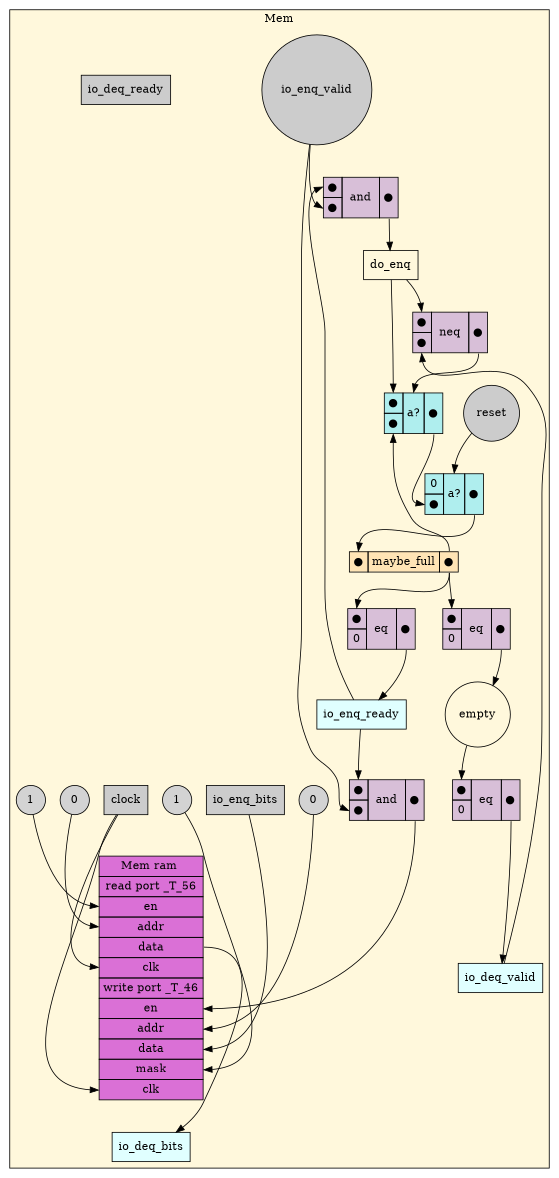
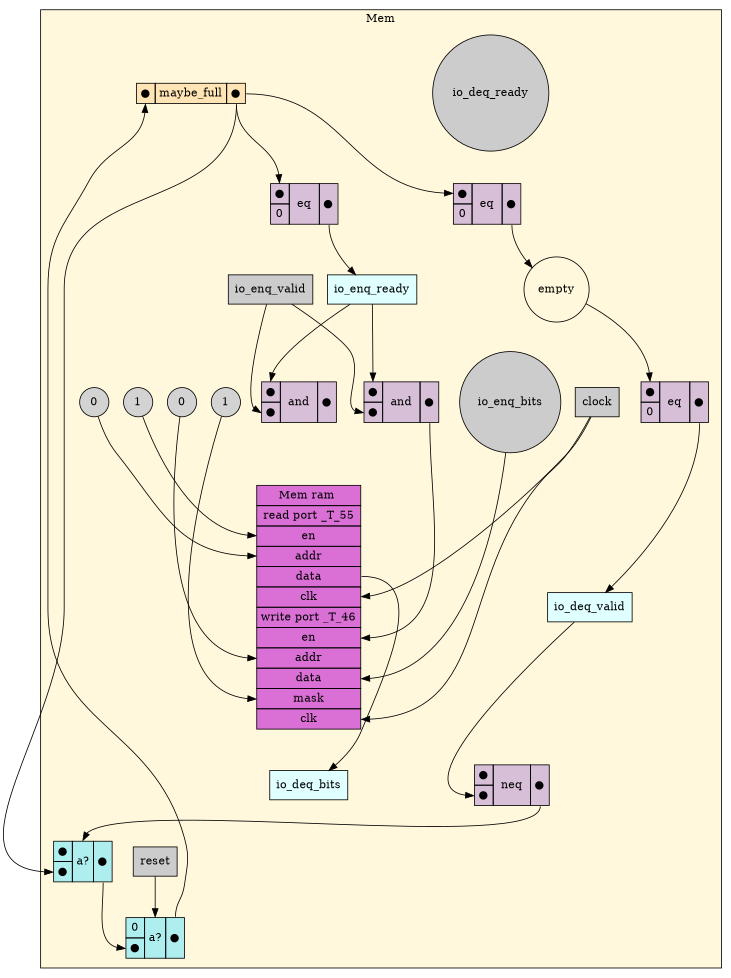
node "io_deq_ready": shape box -> circle
node "io_enq_valid": shape circle -> box
node "do_enq": removed
node "reset": shape circle -> box
node "io_enq_bits": shape box -> circle
node "Mem ram": text "read port _T_56" -> "read port _T_55"
